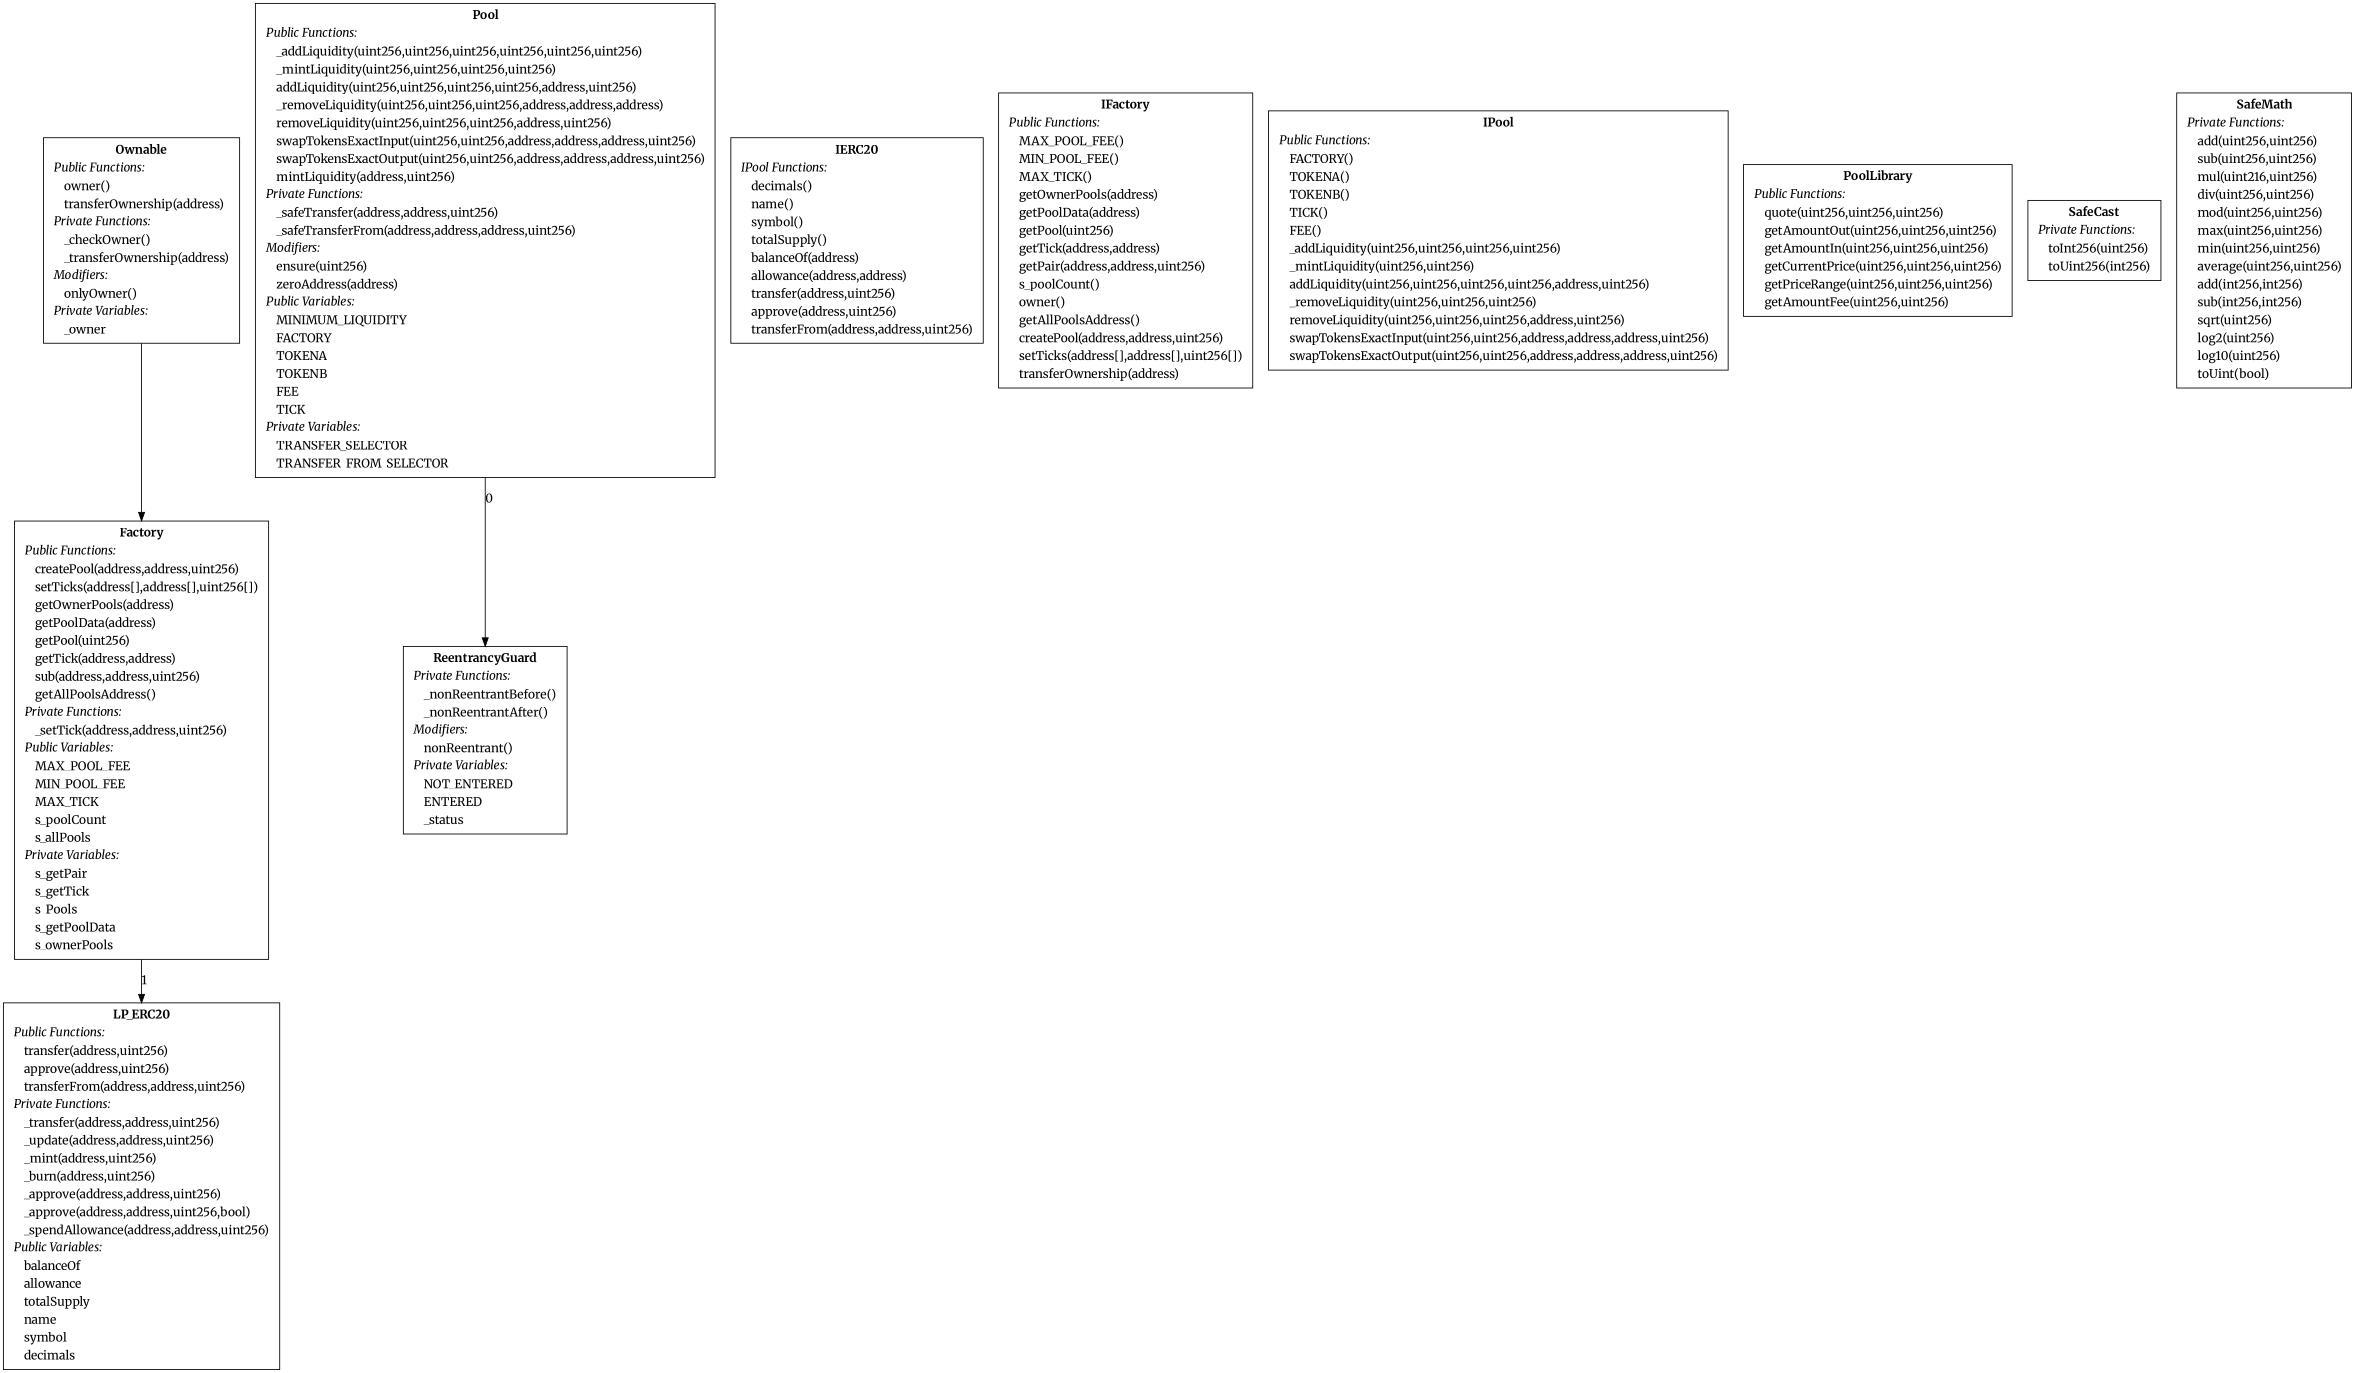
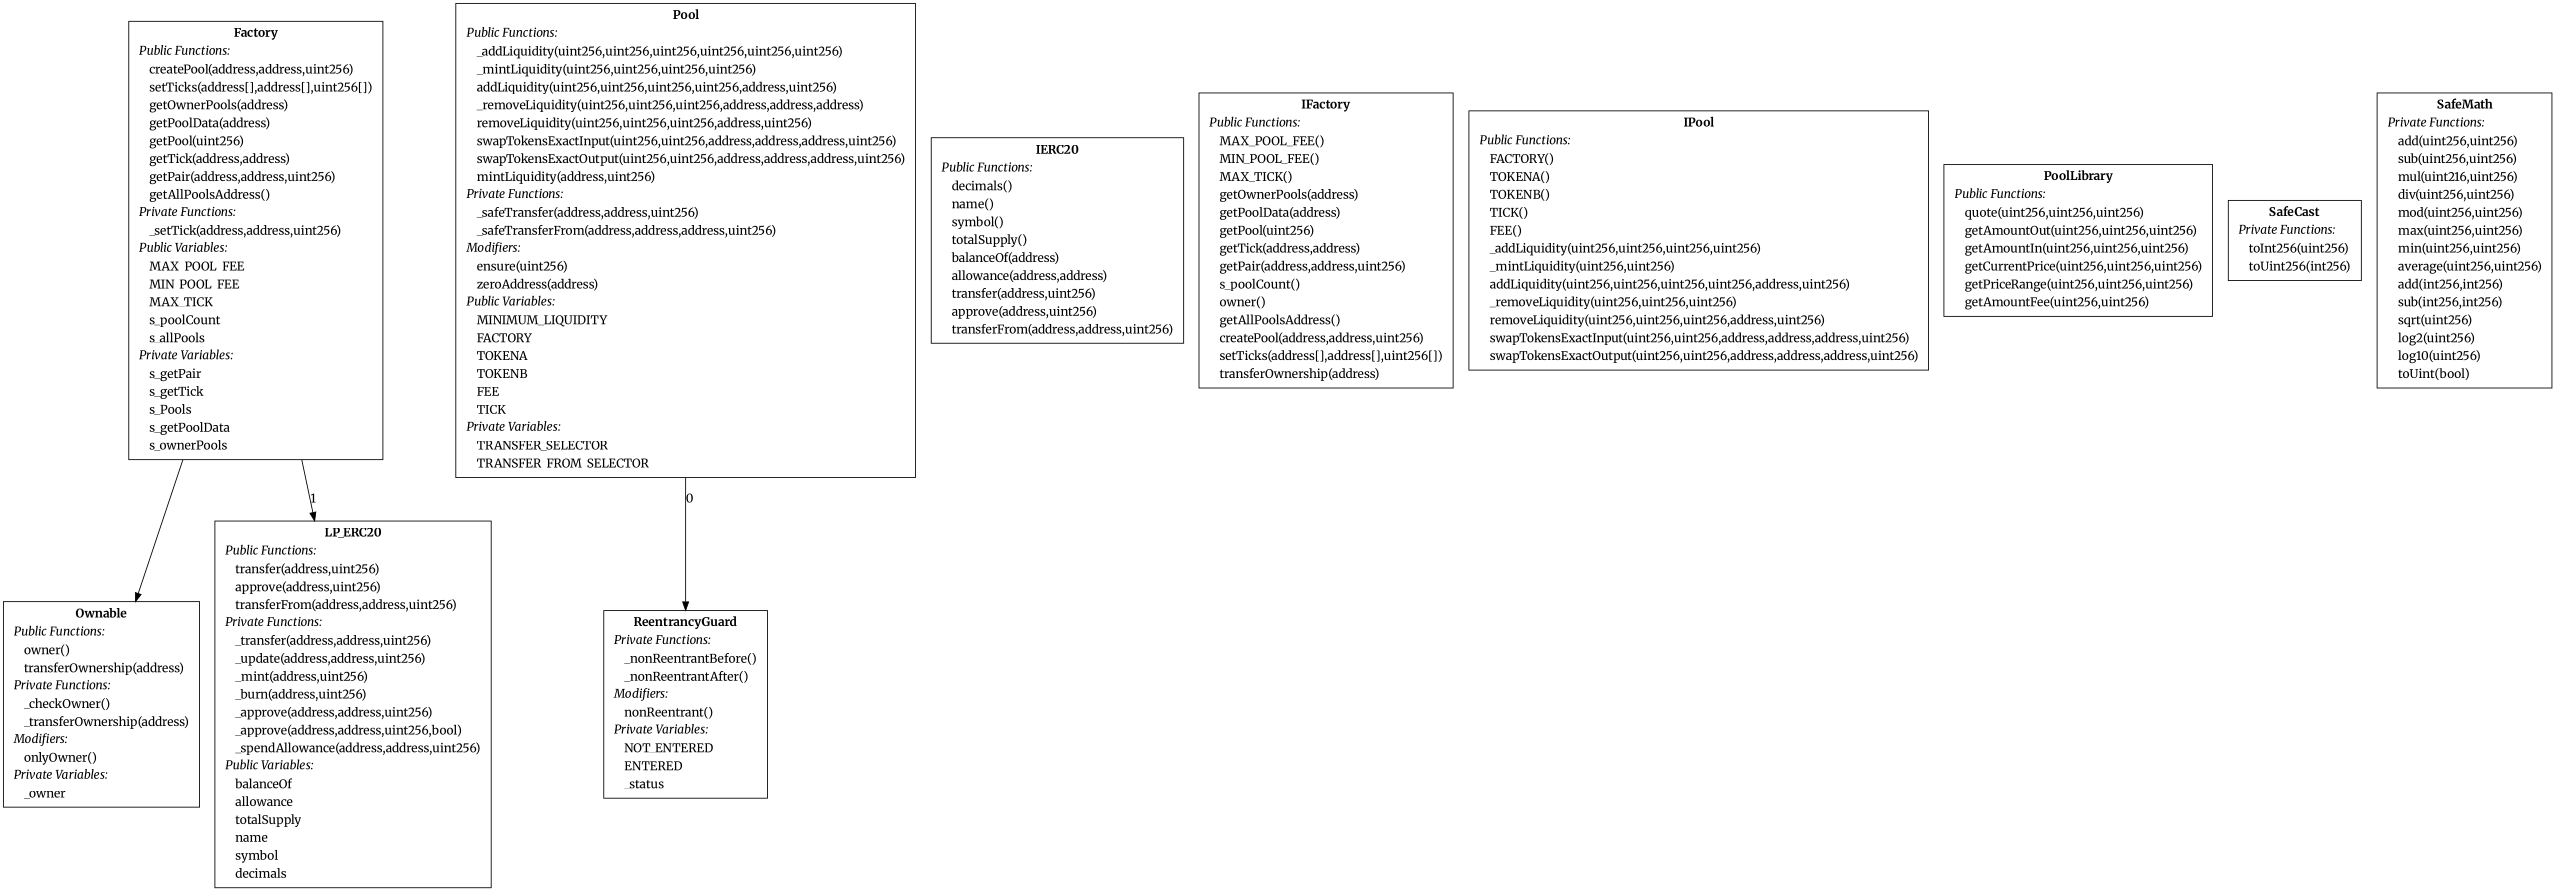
node "IERC20": text "IPool Functions:" -> "Public Functions:"
edge "Ownable" -> "Factory": reversed
node "Factory": text "sub(address,address,uint256)" -> "getPair(address,address,uint256)"
